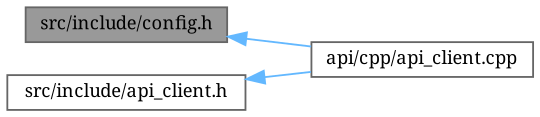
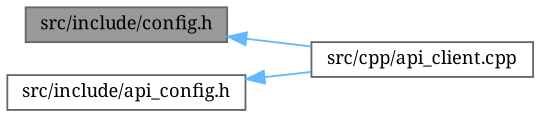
node "api/cpp/api_client.cpp": label "api/cpp/api_client.cpp" -> "src/cpp/api_client.cpp"
node "src/include/api_client.h": label "src/include/api_client.h" -> "src/include/api_config.h"
